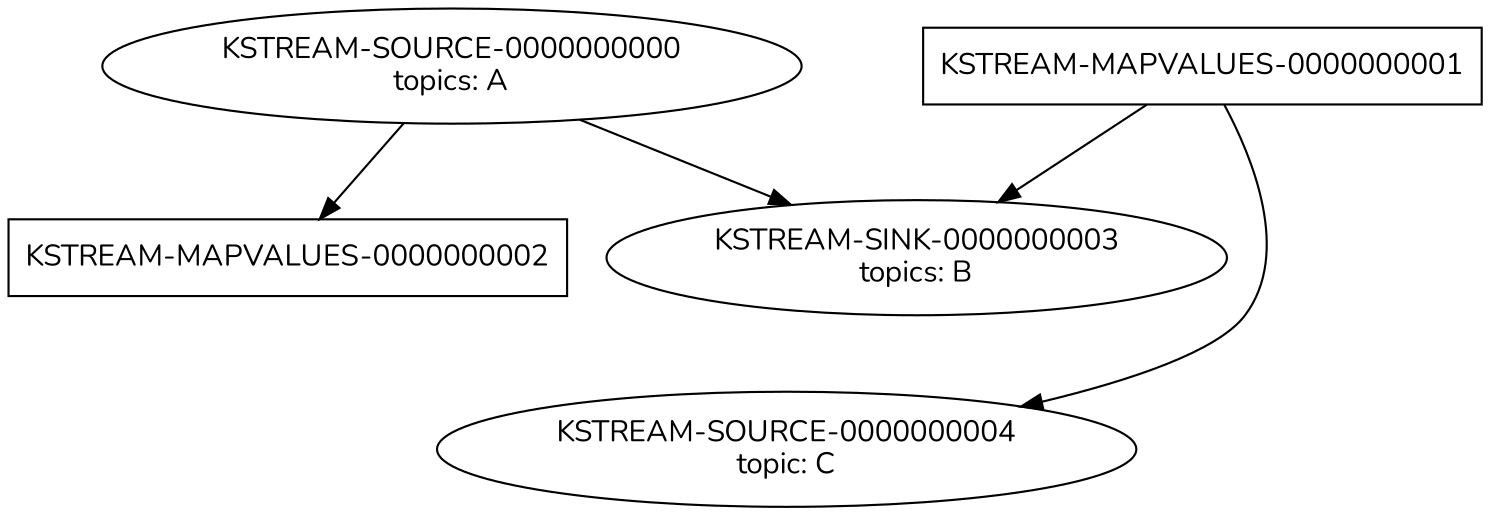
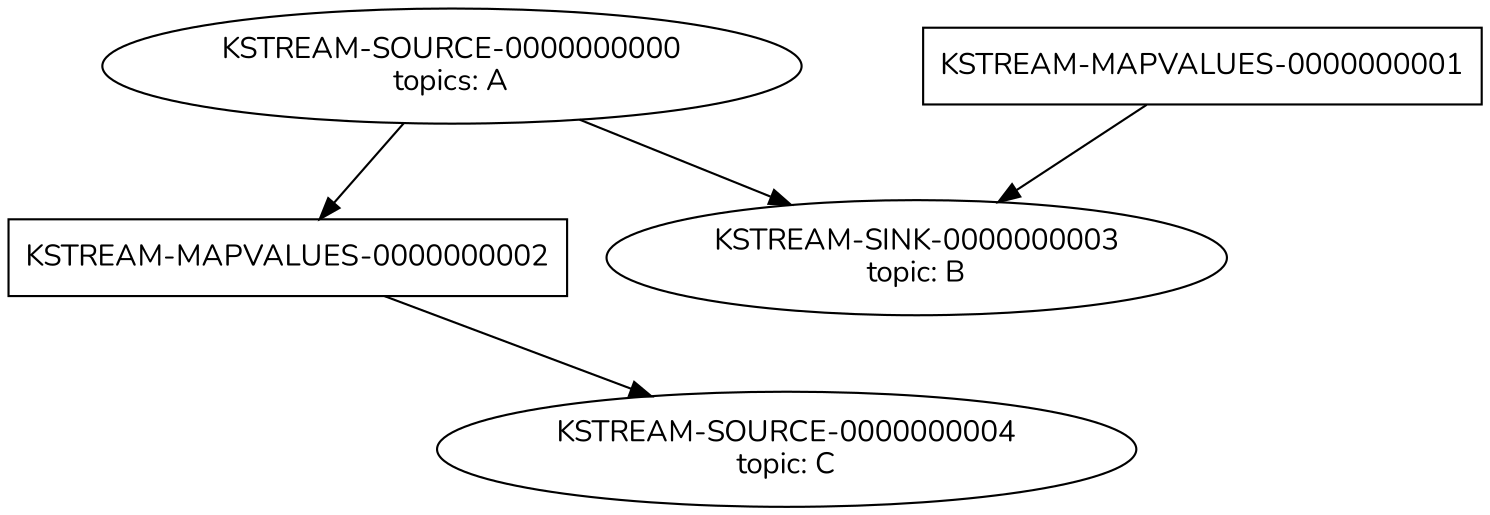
node "KSTREAM-SINK-0000000003 topics: B": label "KSTREAM-SINK-0000000003 topics: B" -> "KSTREAM-SINK-0000000003 topic: B"
edge "KSTREAM-MAPVALUES-0000000001" -> "KSTREAM-SOURCE-0000000004 topic: C": now "KSTREAM-MAPVALUES-0000000002" -> "KSTREAM-SOURCE-0000000004 topic: C"
